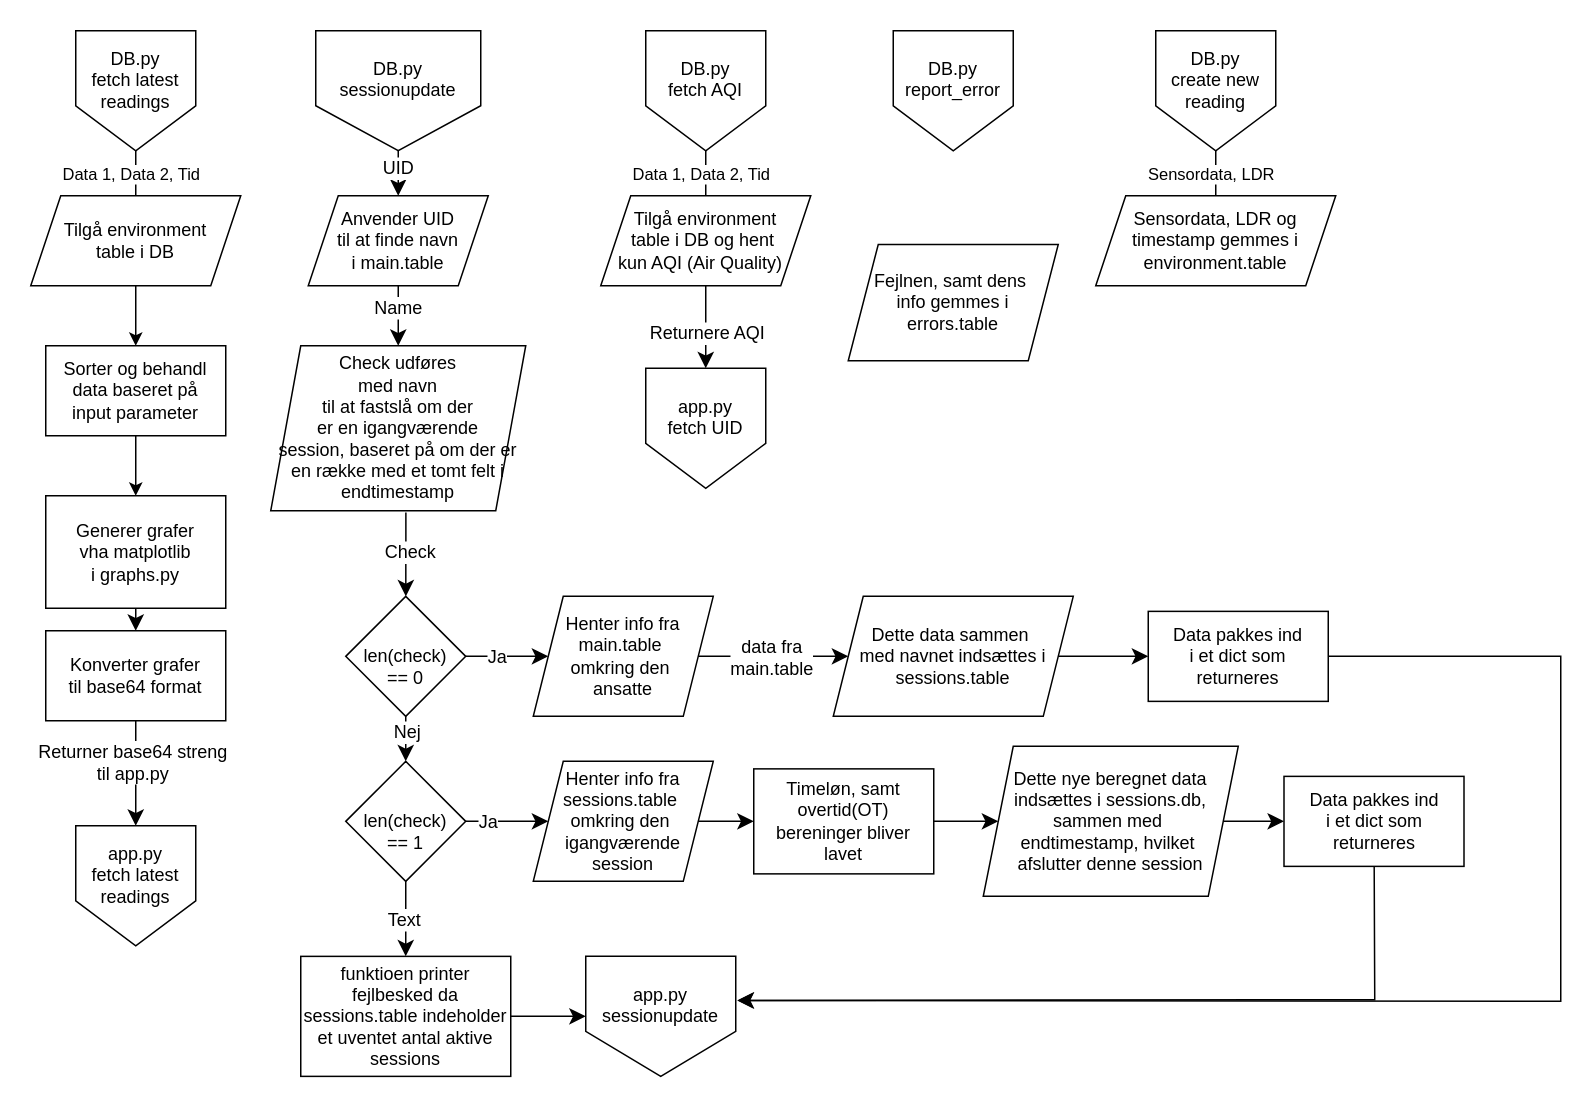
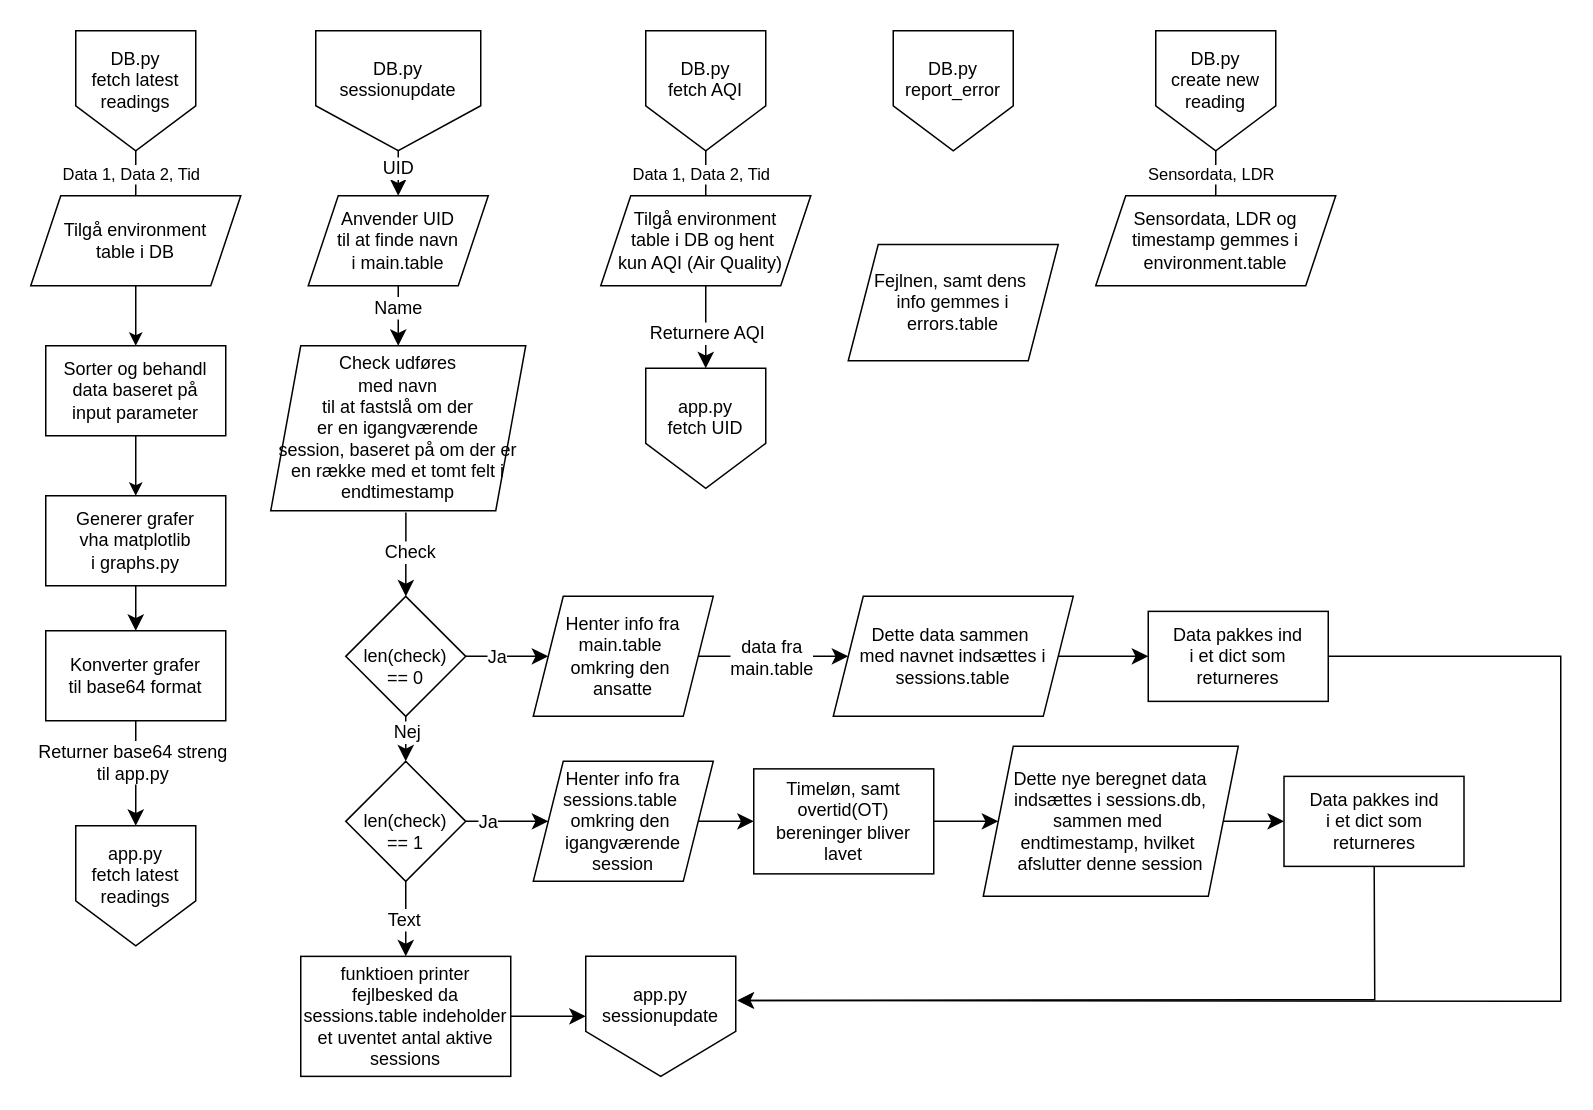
node "Generer grafer vha matplotlib i graphs.py": size 180x113 -> 180x90
